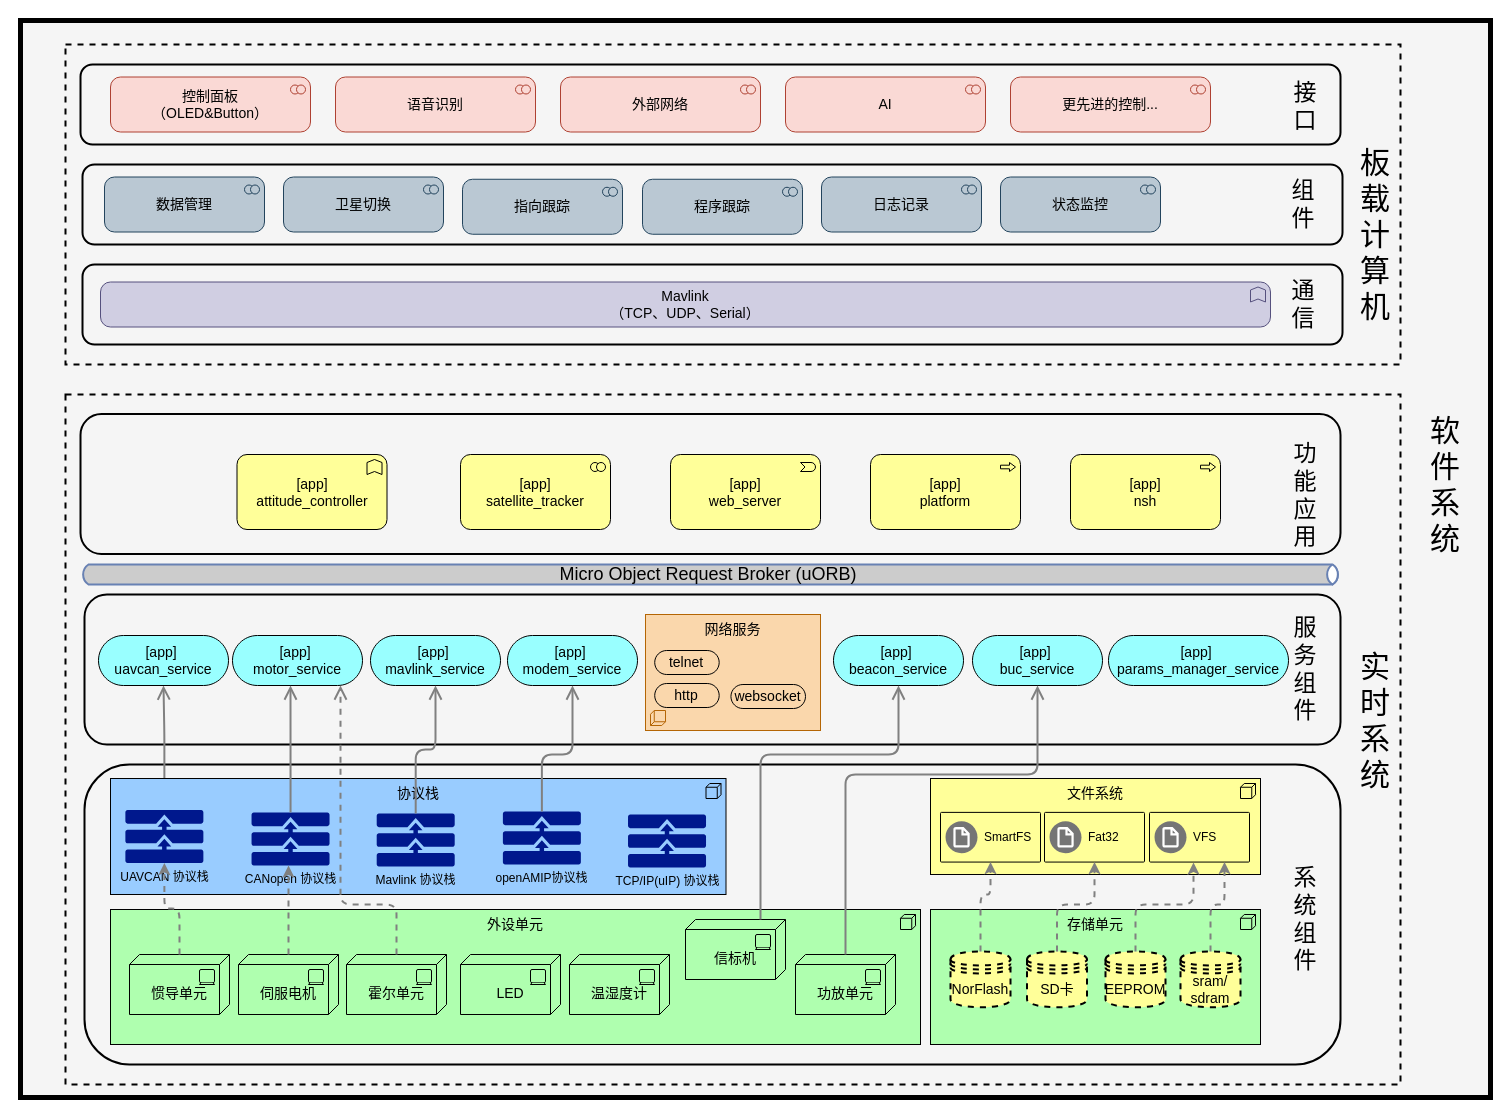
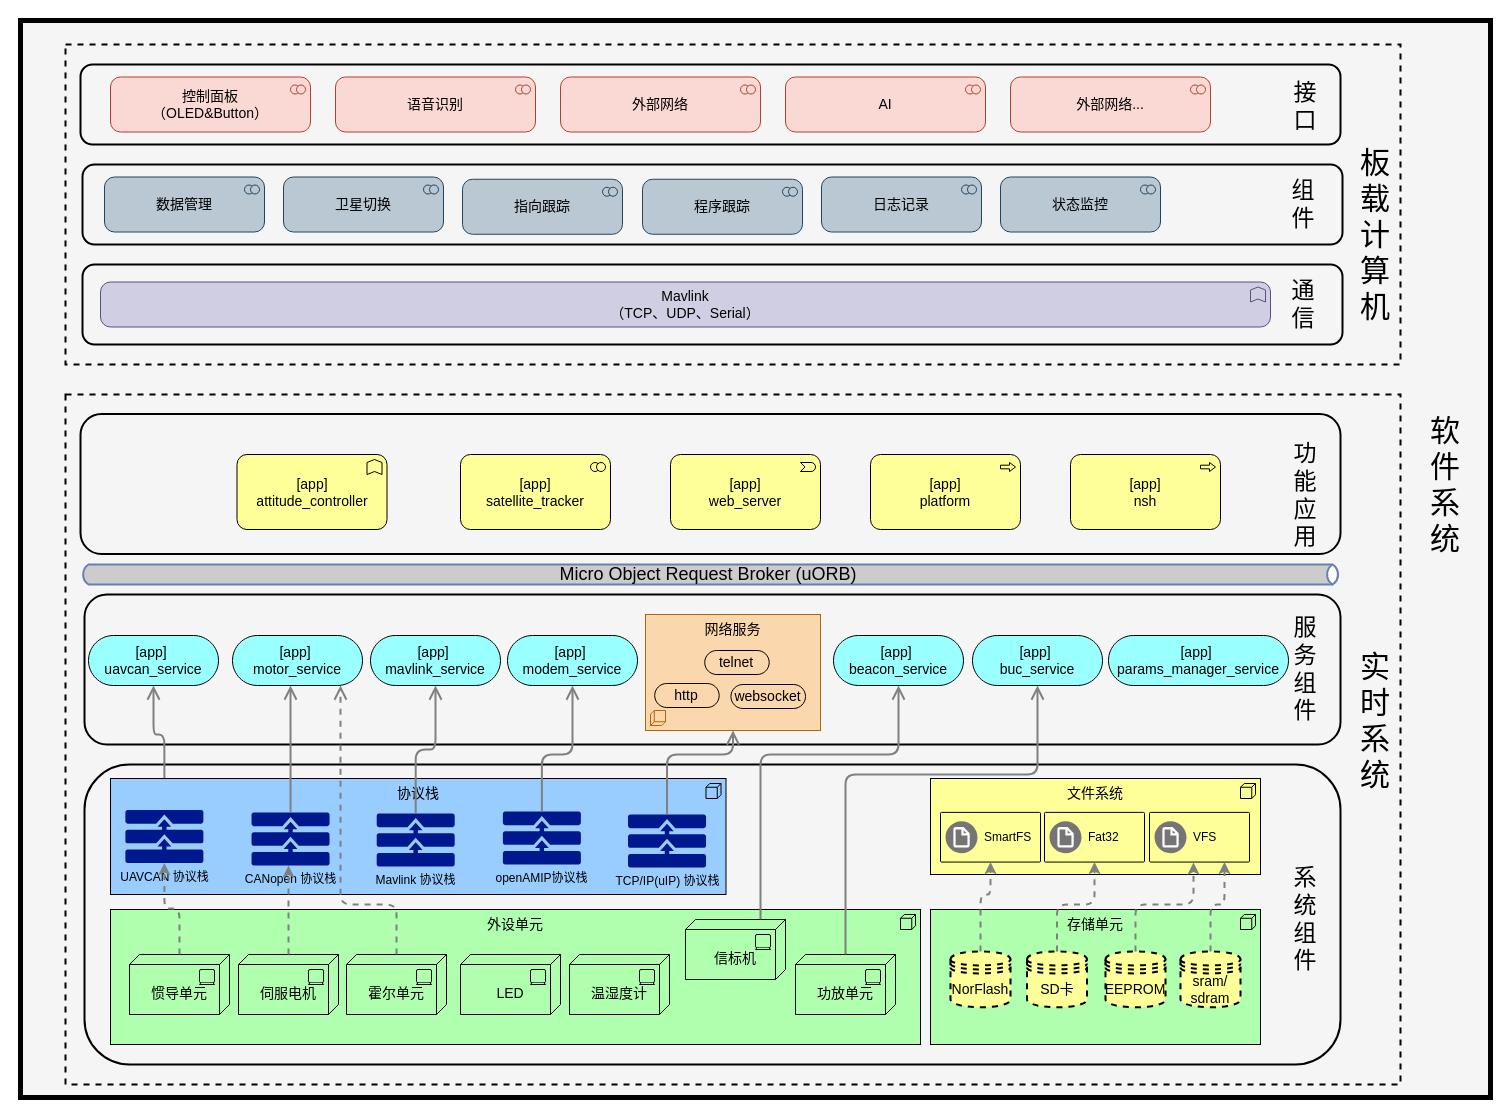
node "更先进的控制...": label "更先进的控制..." -> "外部网络..."
node "[app] uavcan_service": moved (164, 661) -> (154, 661)
node "telnet": moved (687, 663) -> (737, 663)
edge "TCP/IP(uIP) 协议栈" -> "网络服务": added
